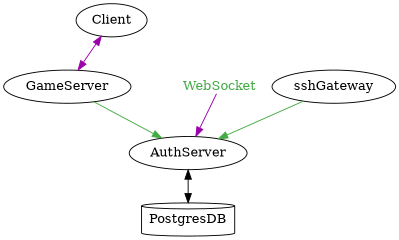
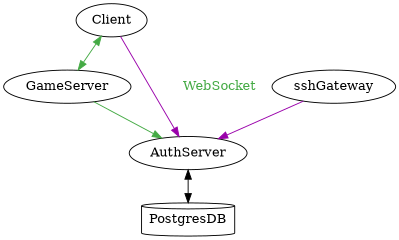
edge "Client" -- "GameServer": color #9900aa -> #44aa44
edge "WebSocket" -> "AuthServer": now "Client" -> "AuthServer"
edge "sshGateway" -> "AuthServer": color #44aa44 -> #9900aa
